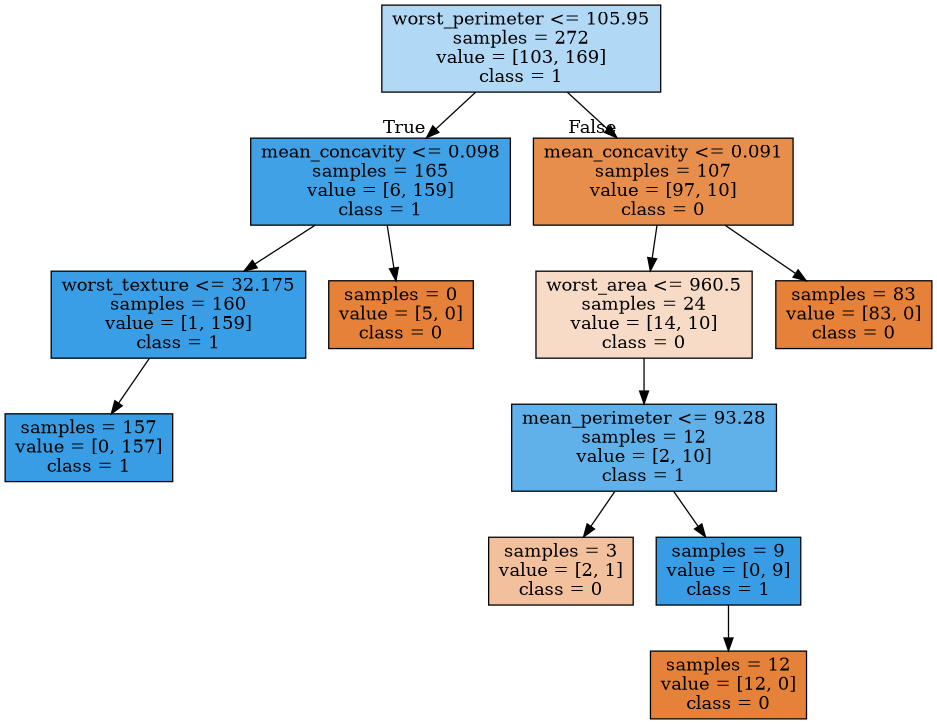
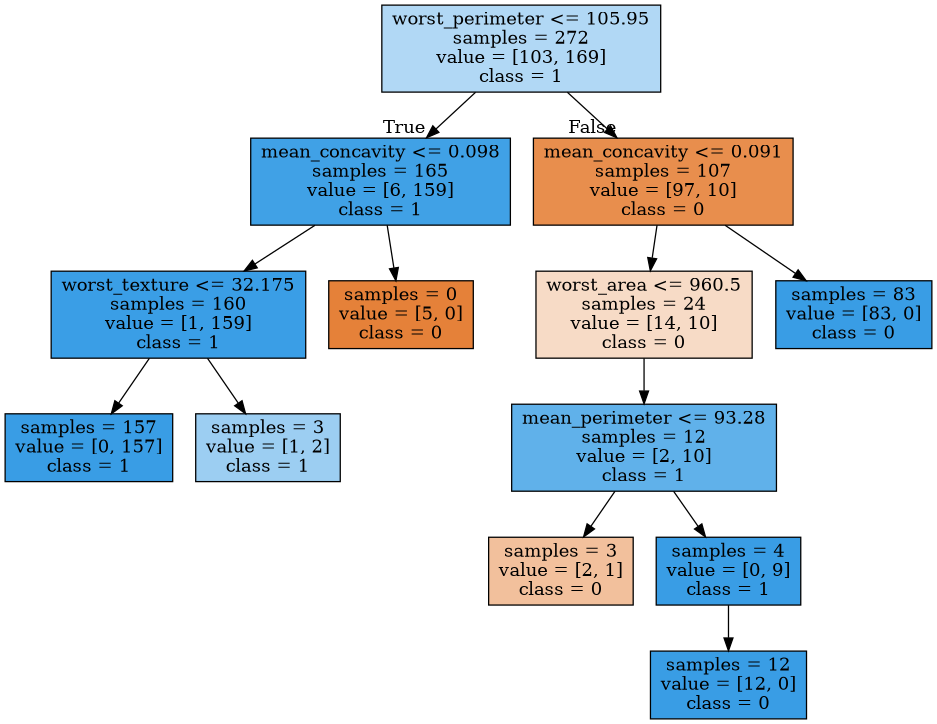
node "samples = 83 value = [83, 0] class = 0": fillcolor #e58139ff -> #399de5ff
node "samples = 3 value = [1, 2] class = 1": added
node "samples = 9 value = [0, 9] class = 1": label "samples = 9 value = [0, 9] class = 1" -> "samples = 4 value = [0, 9] class = 1"
node "samples = 12 value = [12, 0] class = 0": fillcolor #e58139ff -> #399de5ff
